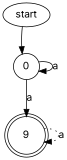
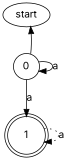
edge "start" -> "0": reversed
node "9": label "9" -> "1"
